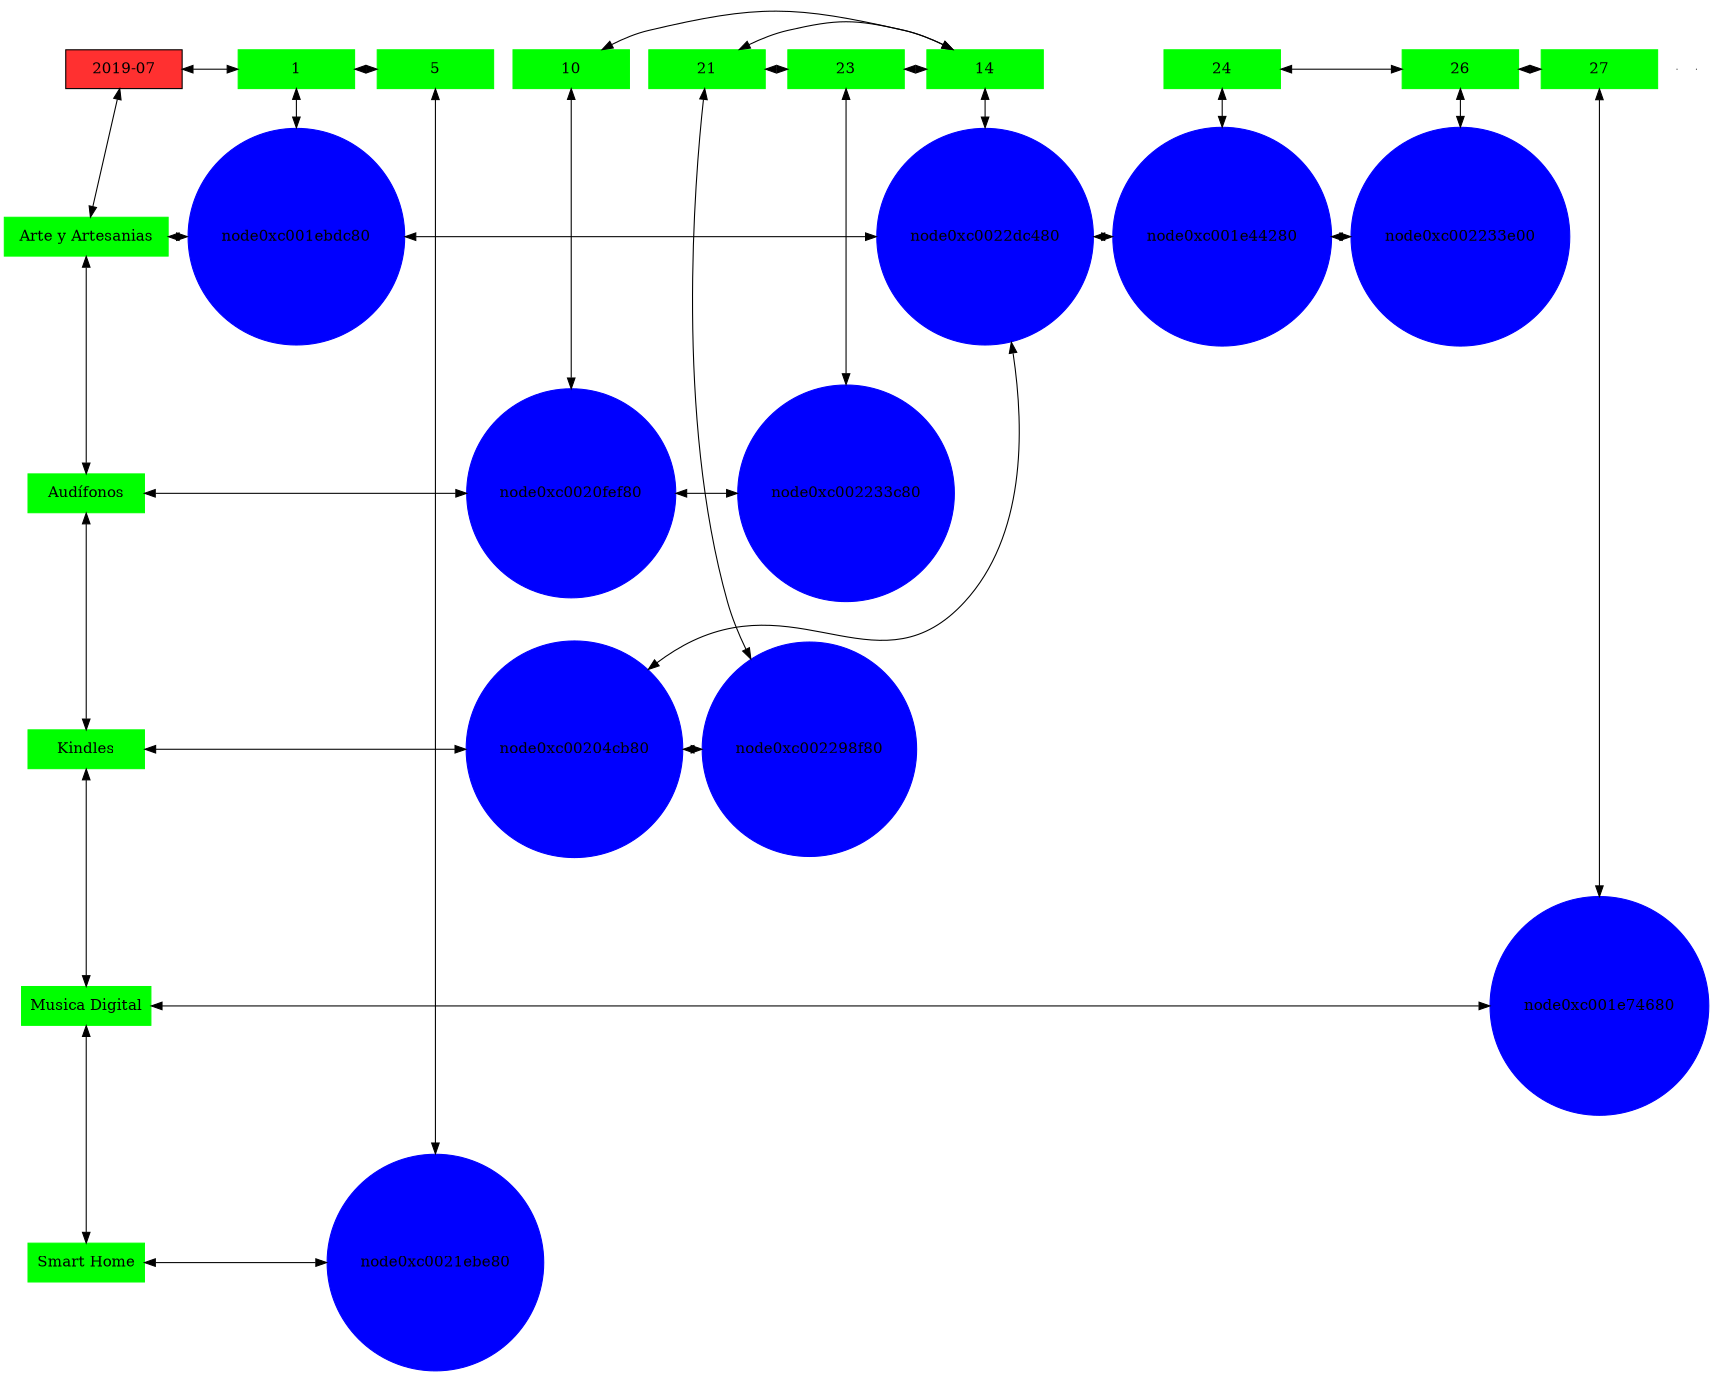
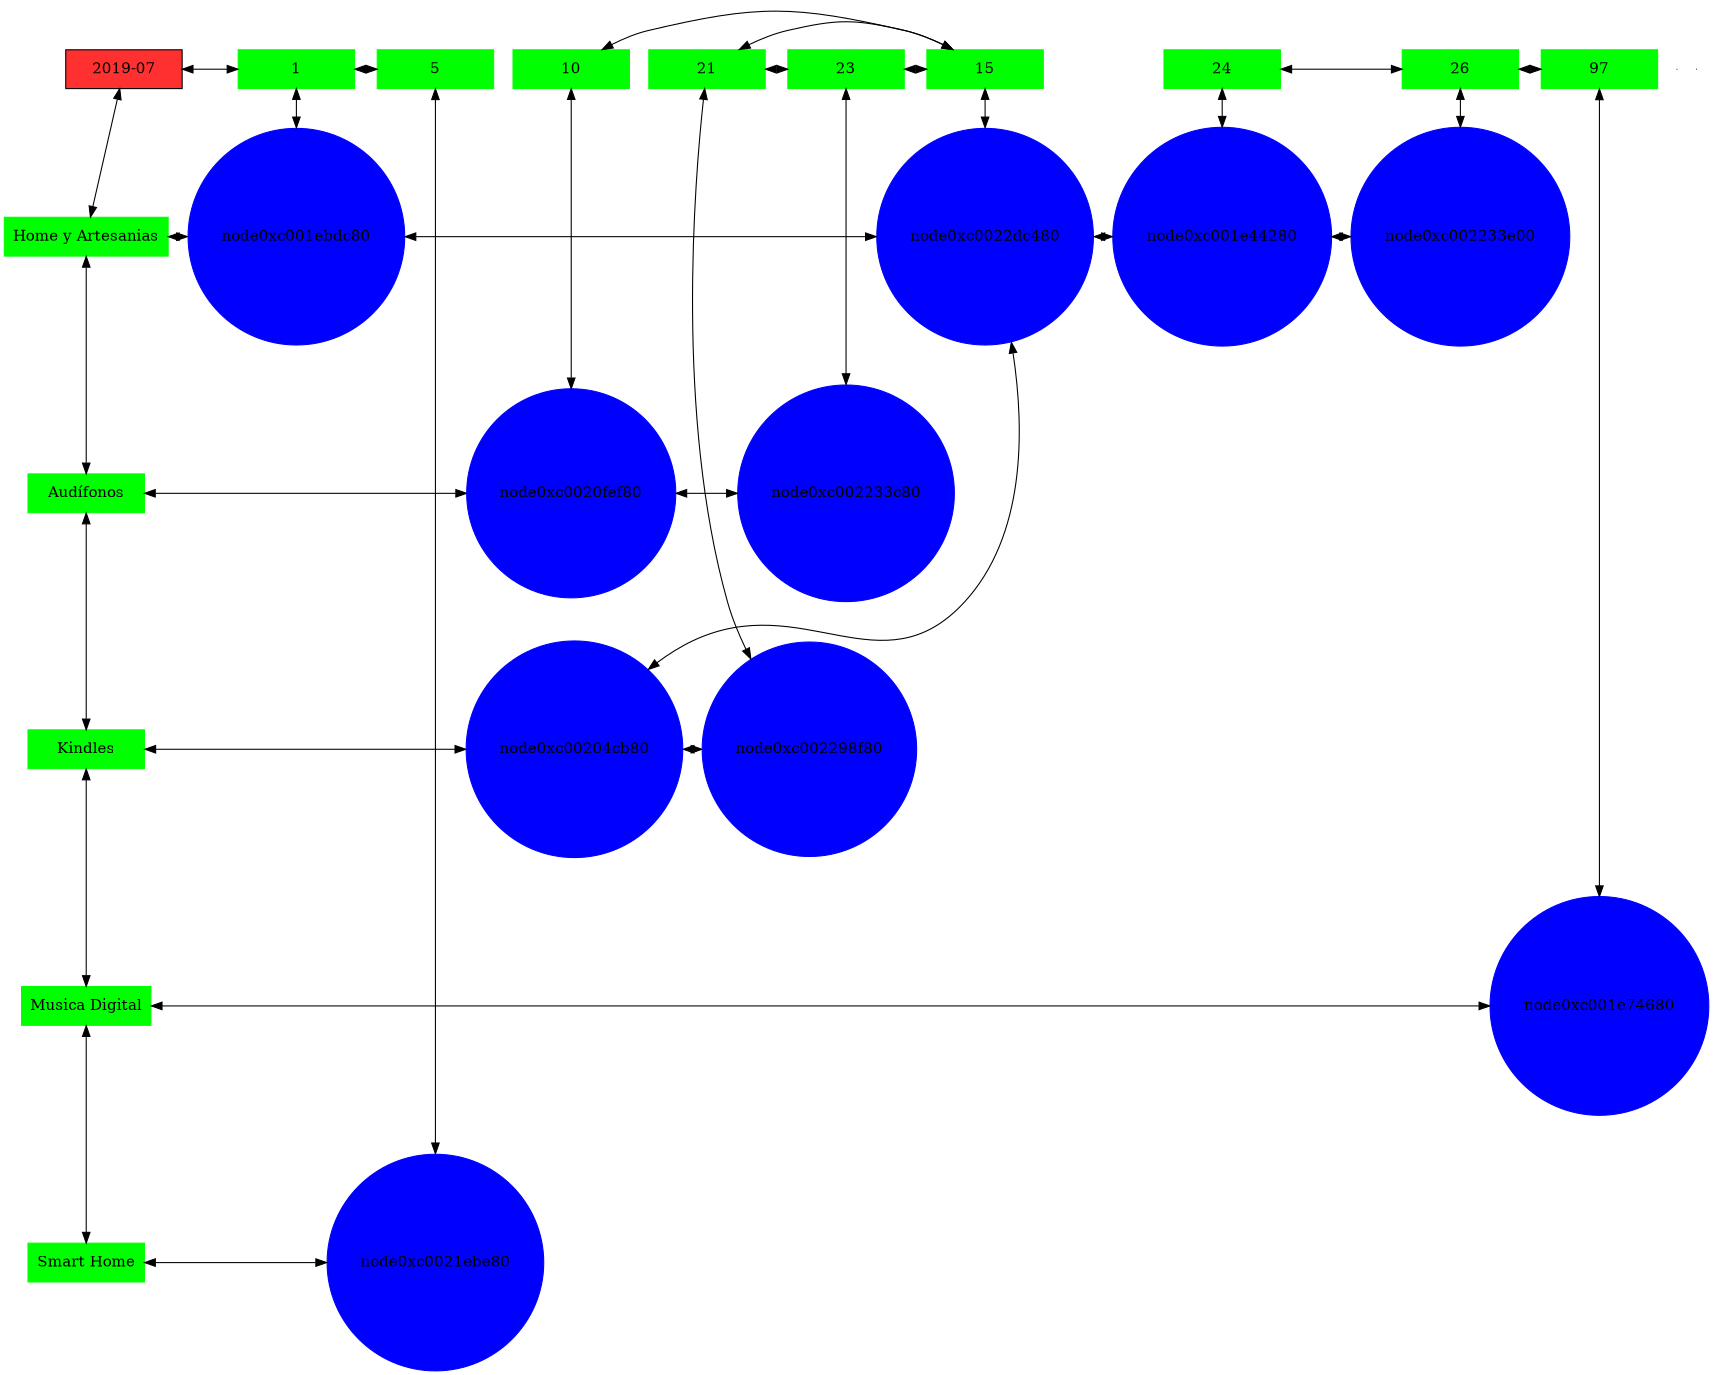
node "14": label "14" -> "15"
node "27": label "27" -> "97"
node "Arte y Artesanias": label "Arte y Artesanias" -> "Home y Artesanias"
